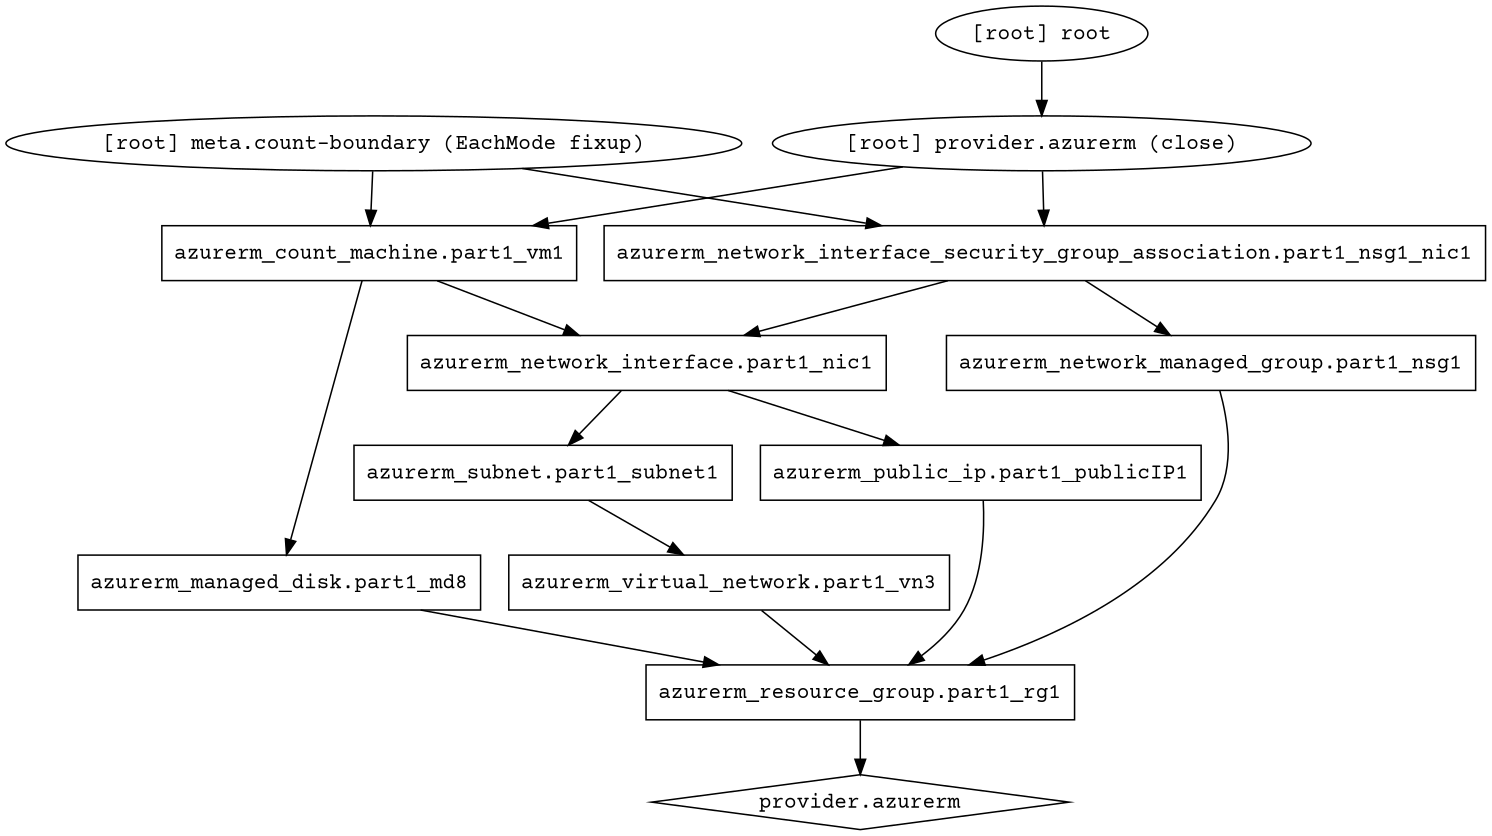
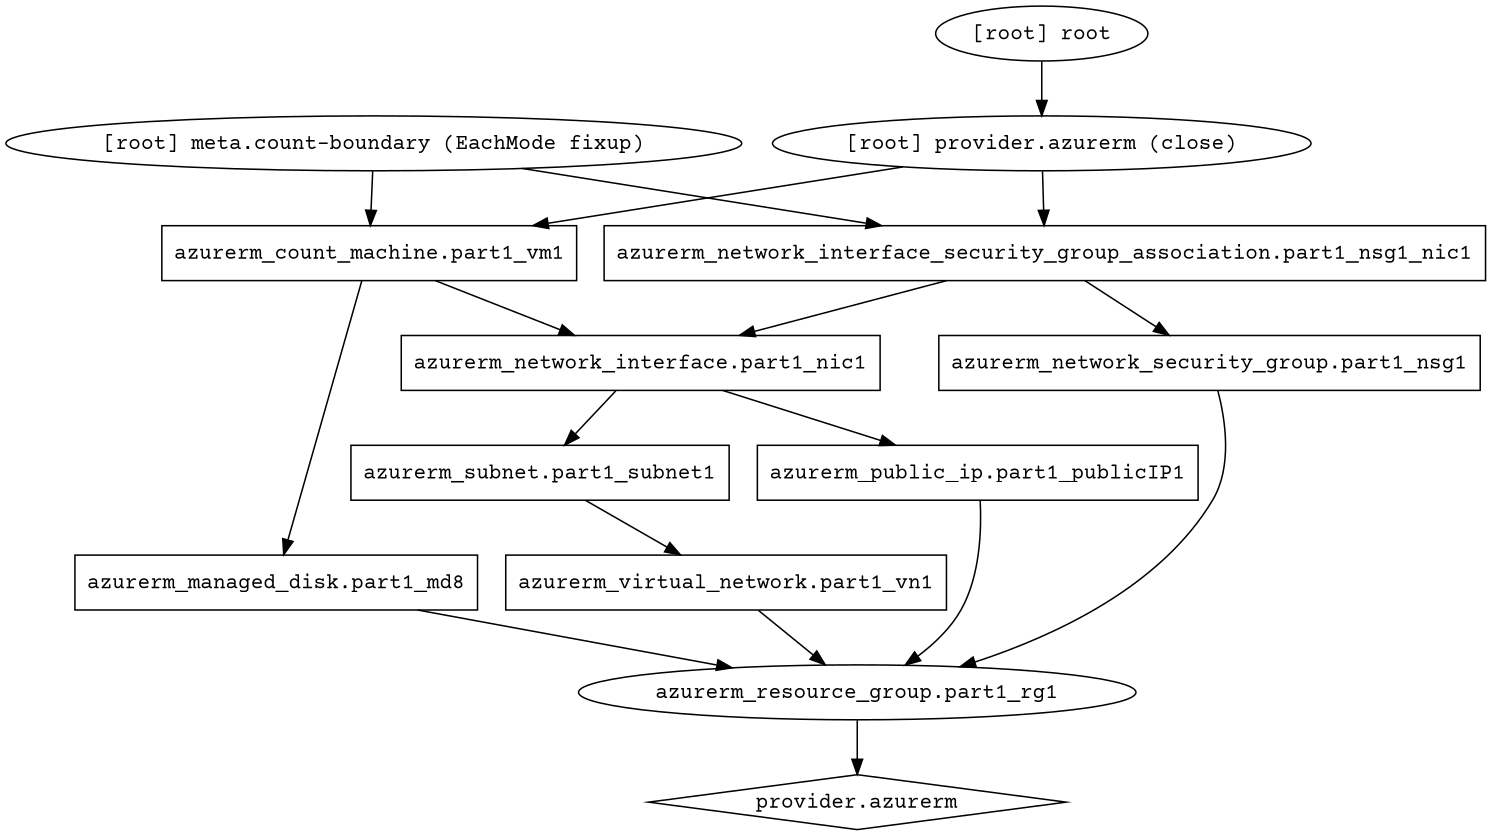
node "azurerm_network_managed_group.part1_nsg1": label "azurerm_network_managed_group.part1_nsg1" -> "azurerm_network_security_group.part1_nsg1"
node "azurerm_virtual_network.part1_vn3": label "azurerm_virtual_network.part1_vn3" -> "azurerm_virtual_network.part1_vn1"
node "azurerm_resource_group.part1_rg1": shape box -> ellipse
